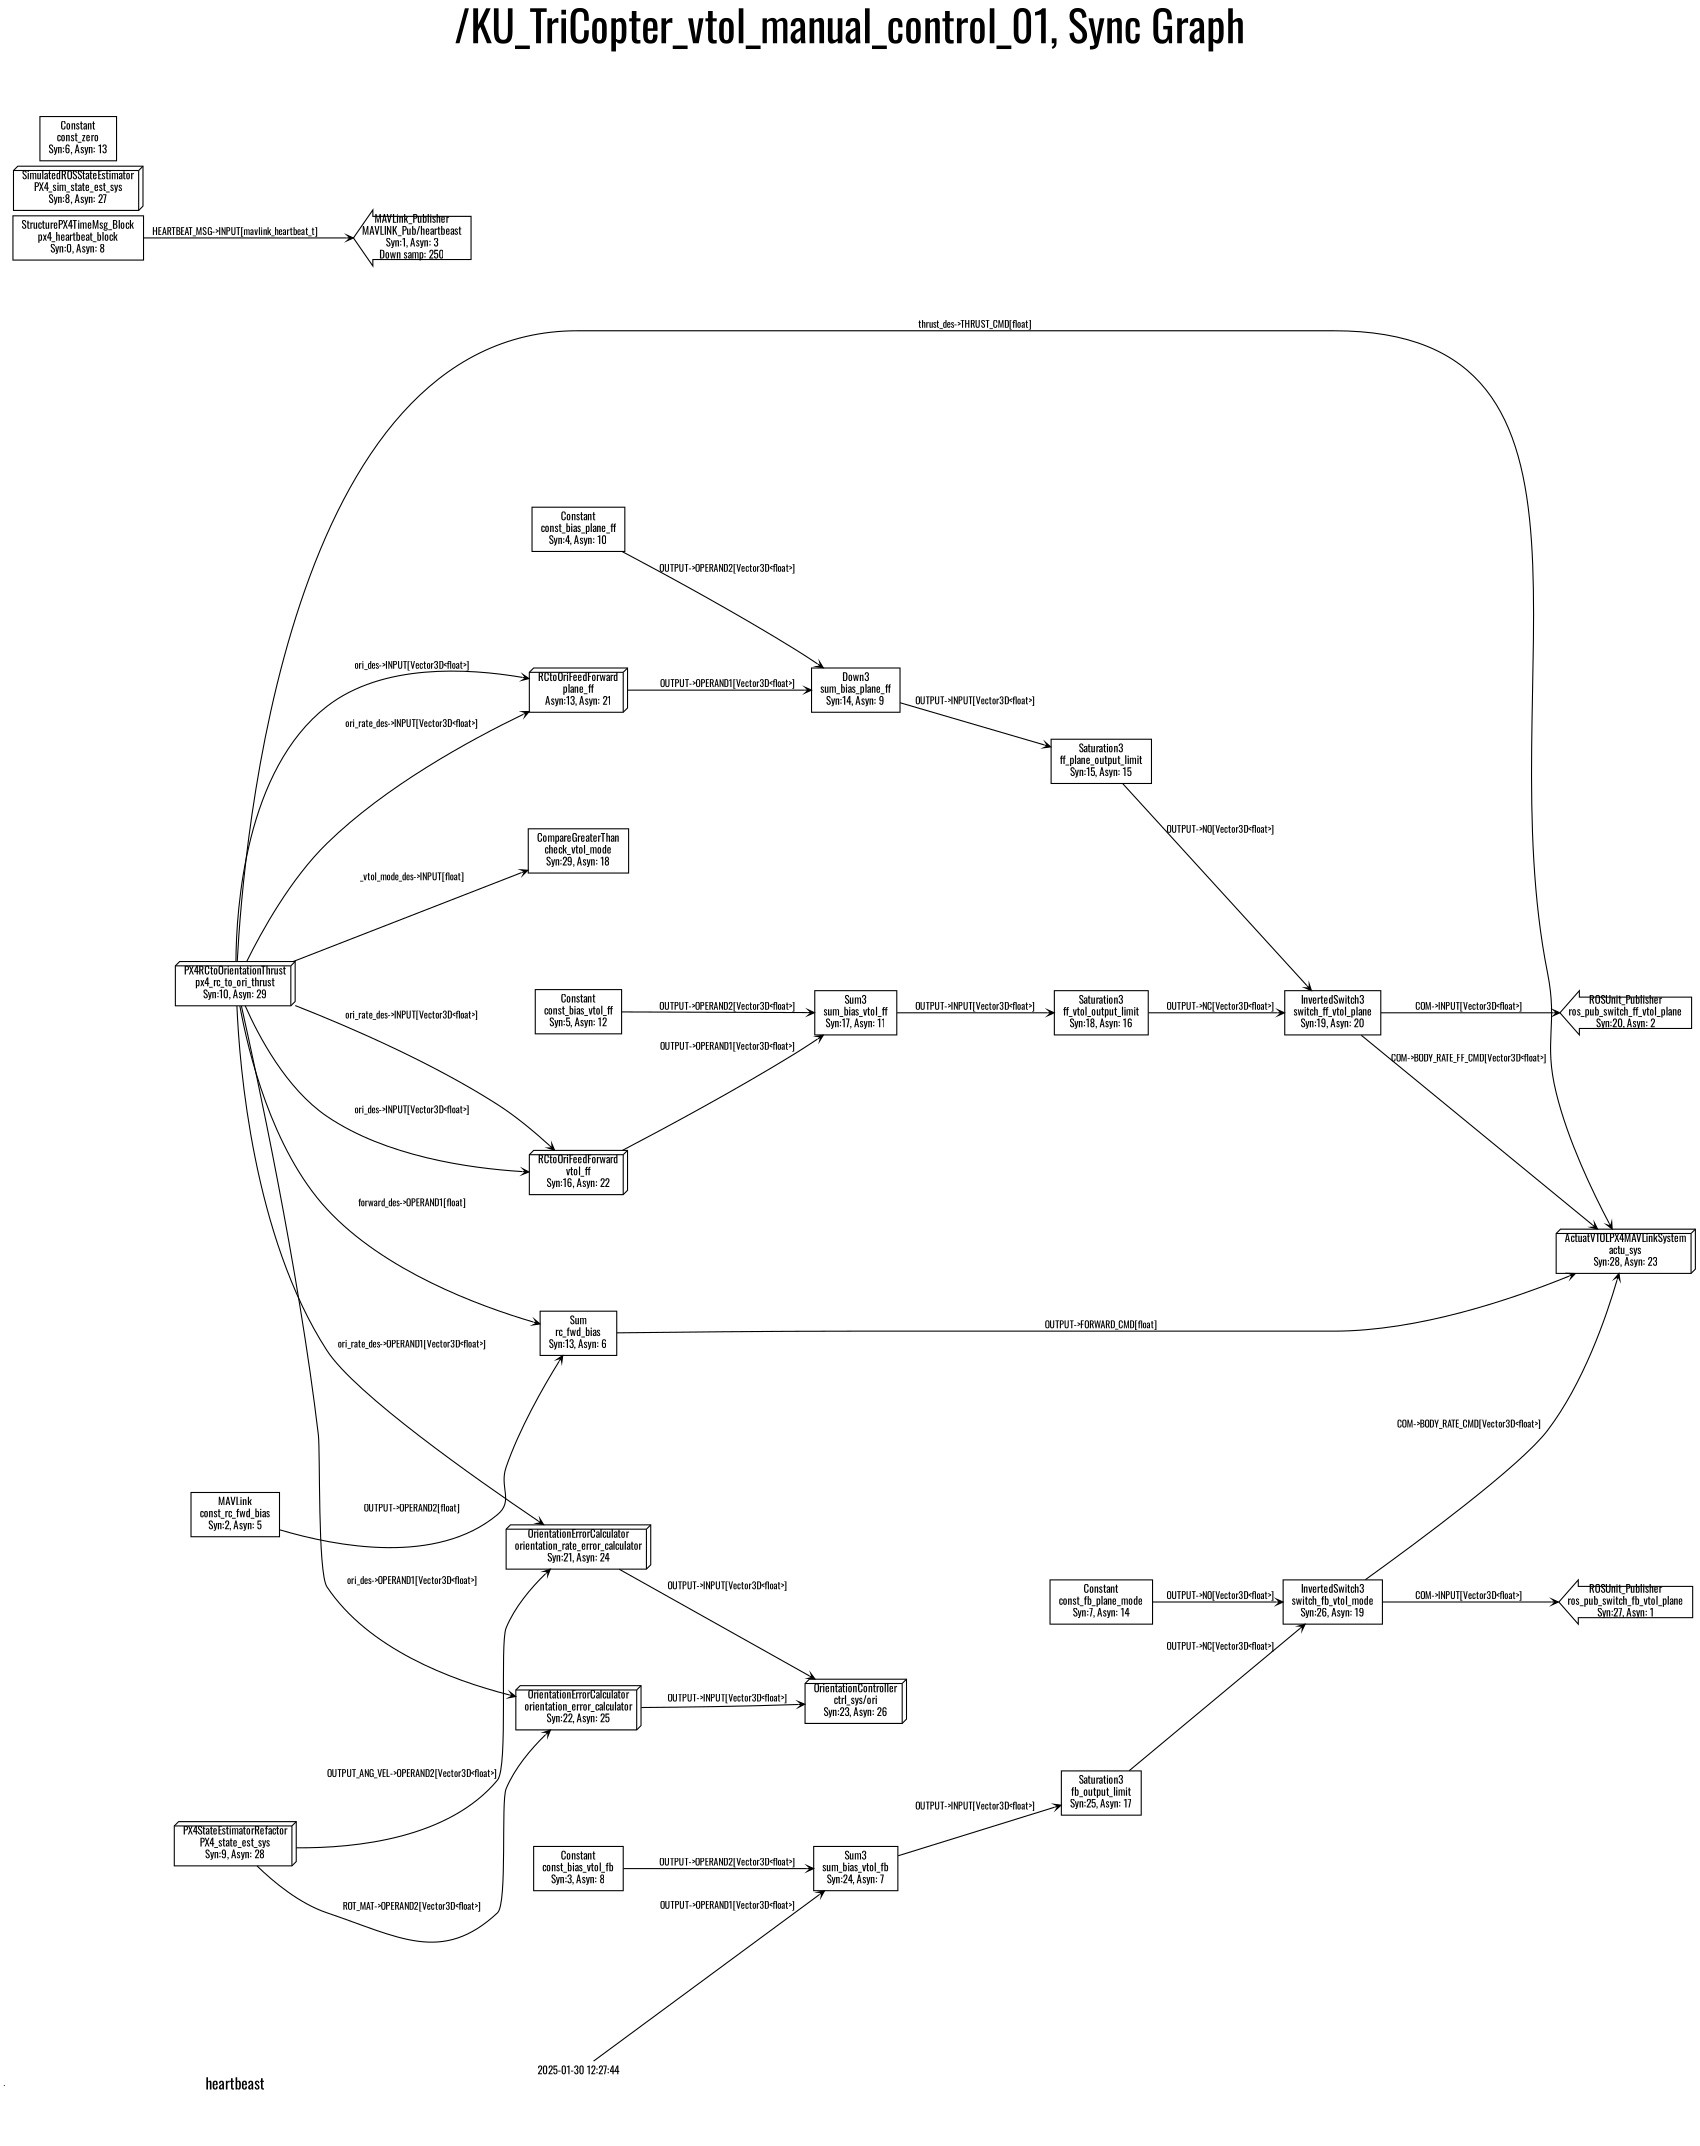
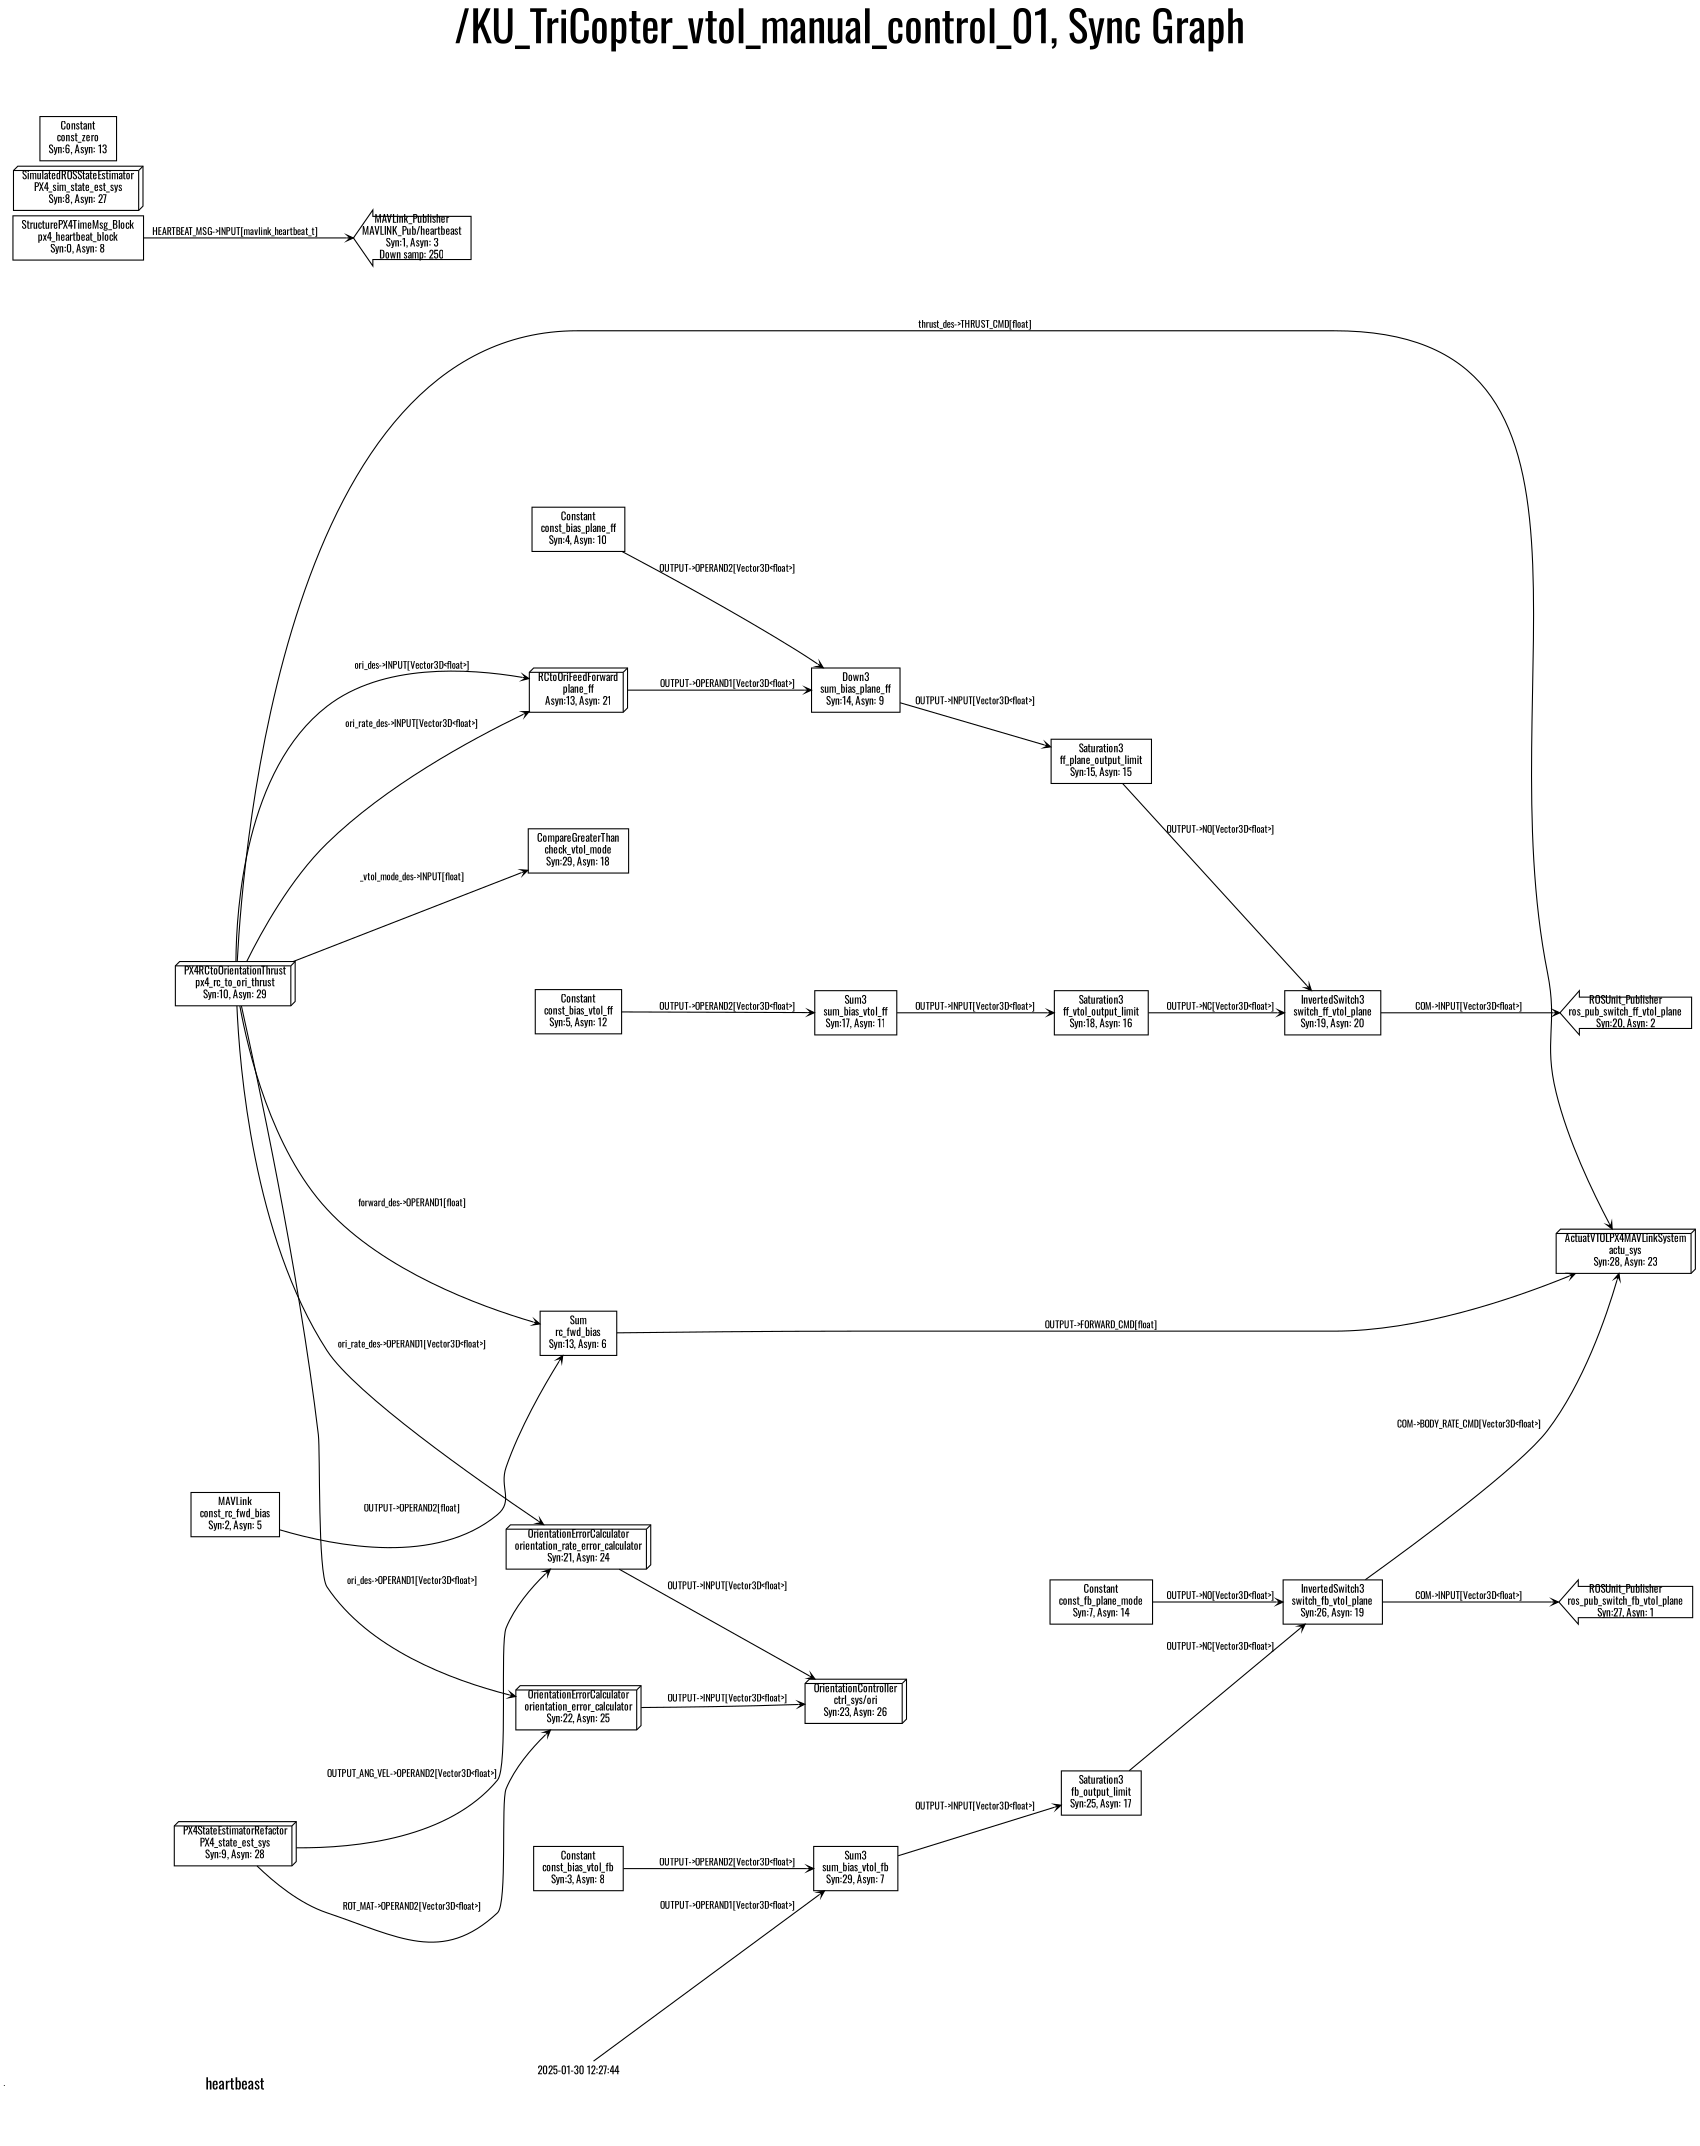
edge "InvertedSwitch3 switch_ff_vtol_plane Syn:19, Asyn: 20" -> "ActuatVTOLPX4MAVLinkSystem actu_sys Syn:28, Asyn: 23": removed, label "COM->BODY_RATE_FF_CMD[Vector3D<float>]"
node "RCtoOriFeedForward vtol_ff Syn:16, Asyn: 22": removed
node "InvertedSwitch3 switch_fb_vtol_mode Syn:26, Asyn: 19": label "InvertedSwitch3 switch_fb_vtol_mode Syn:26, Asyn: 19" -> "InvertedSwitch3 switch_fb_vtol_plane Syn:26, Asyn: 19"
node "Sum3 sum_bias_vtol_fb Syn:24, Asyn: 7": label "Sum3 sum_bias_vtol_fb Syn:24, Asyn: 7" -> "Sum3 sum_bias_vtol_fb Syn:29, Asyn: 7"
